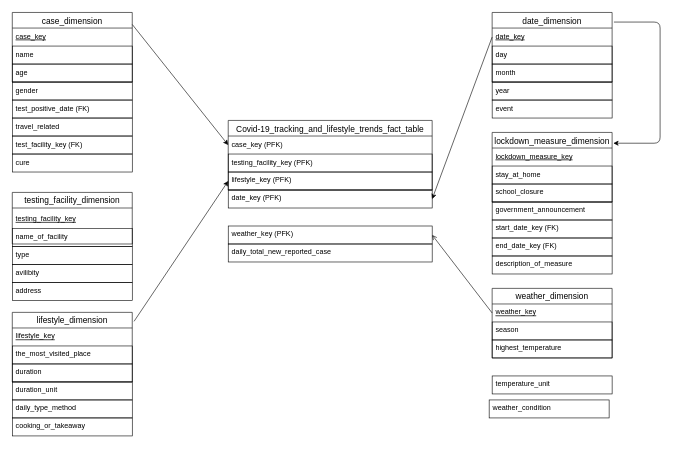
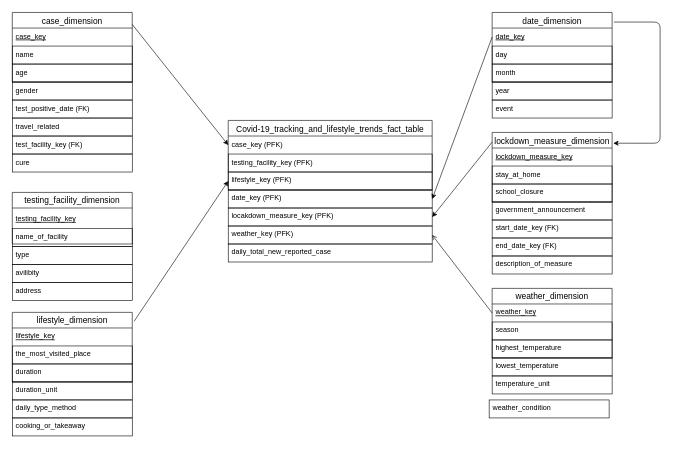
edge "lockdown_measure_dimension" -> "locakdown_measure_key (PFK)": added
node "locakdown_measure_key (PFK)": added
node "lowest_temperature": added
